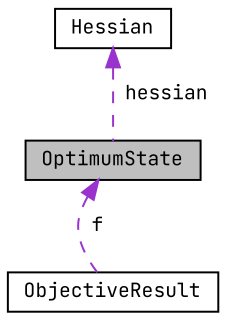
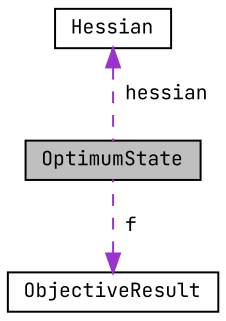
edge "ObjectiveResult" -> "OptimumState": reversed
